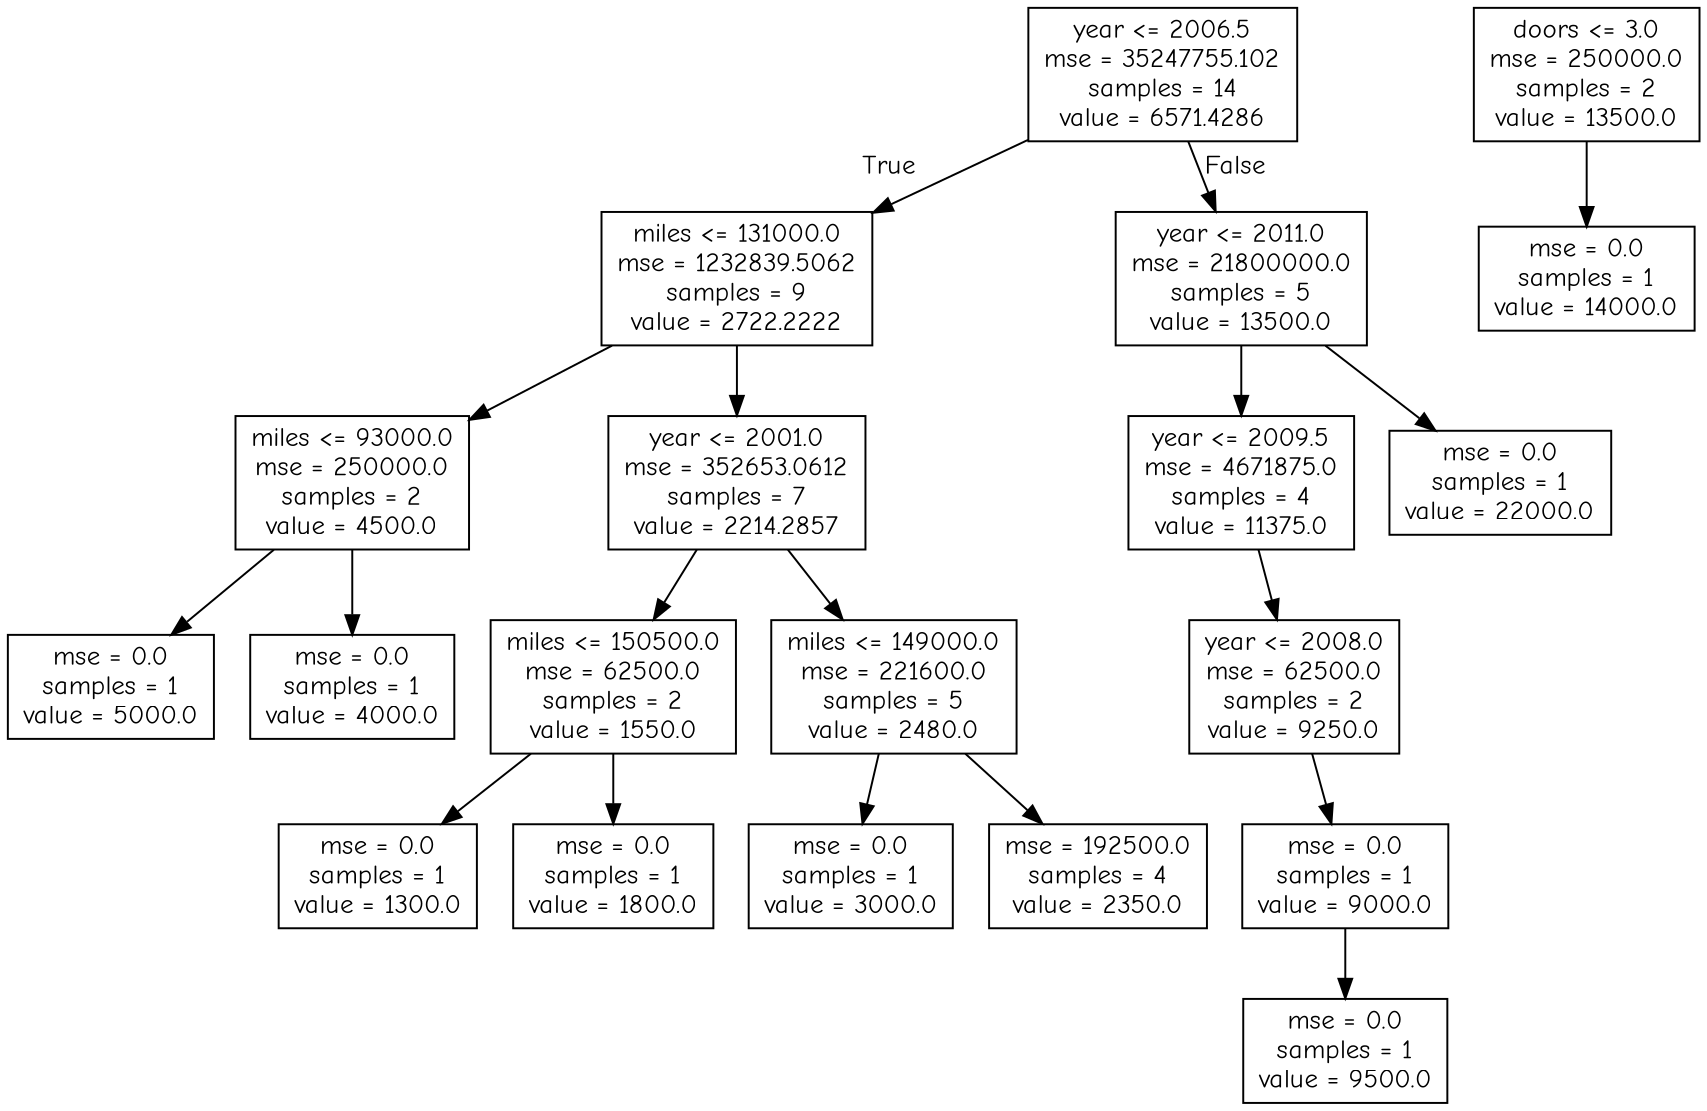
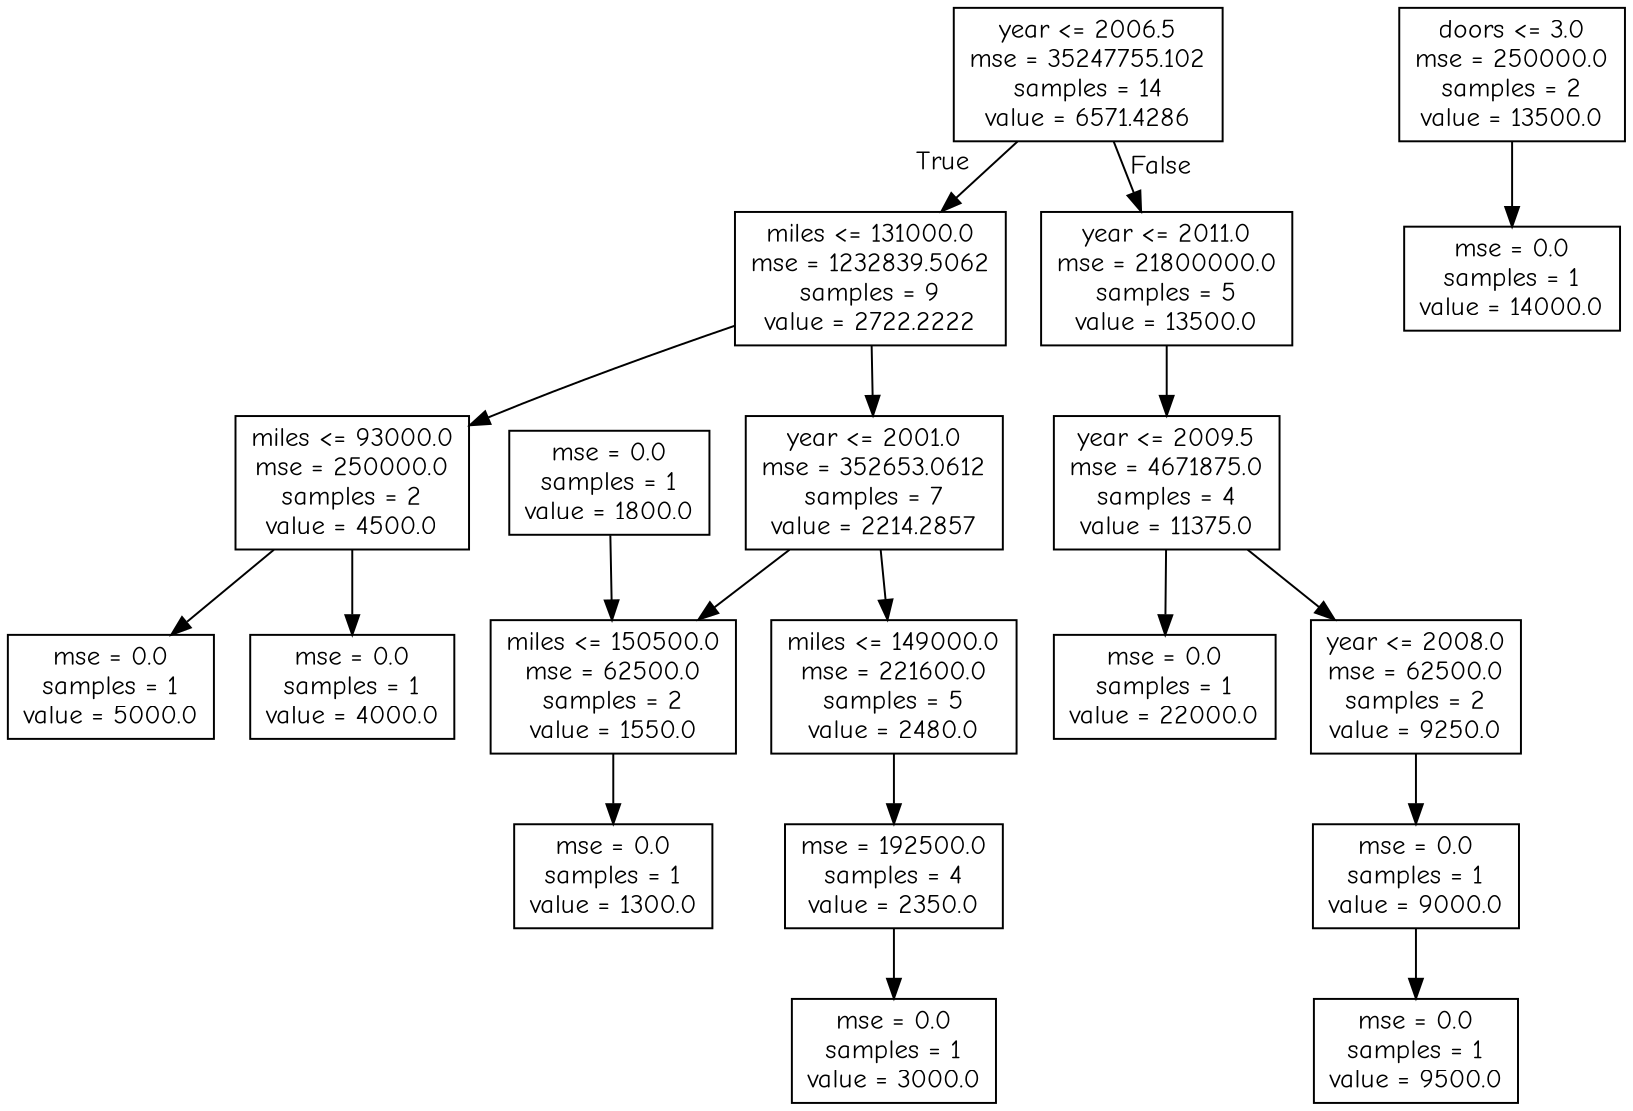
edge "year <= 2011.0 mse = 21800000.0 samples = 5 value = 13500.0" -> "mse = 0.0 samples = 1 value = 22000.0": now "year <= 2009.5 mse = 4671875.0 samples = 4 value = 11375.0" -> "mse = 0.0 samples = 1 value = 22000.0"
edge "miles <= 150500.0 mse = 62500.0 samples = 2 value = 1550.0" -> "mse = 0.0 samples = 1 value = 1800.0": reversed
edge "miles <= 149000.0 mse = 221600.0 samples = 5 value = 2480.0" -> "mse = 0.0 samples = 1 value = 3000.0": now "mse = 192500.0 samples = 4 value = 2350.0" -> "mse = 0.0 samples = 1 value = 3000.0"
